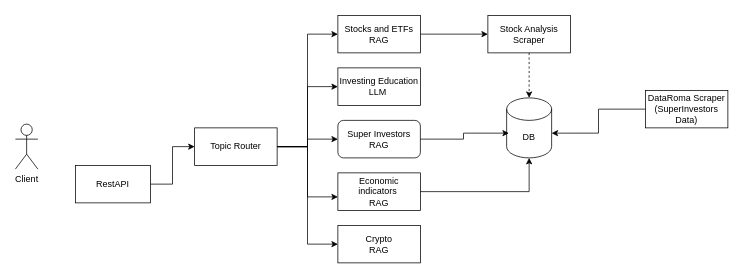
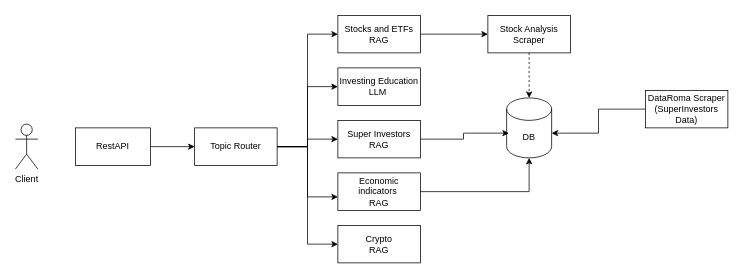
node "Super Investors RAG": shape rounded rectangle -> rectangle
node "RestAPI": moved (113, 184) -> (113, 147)
